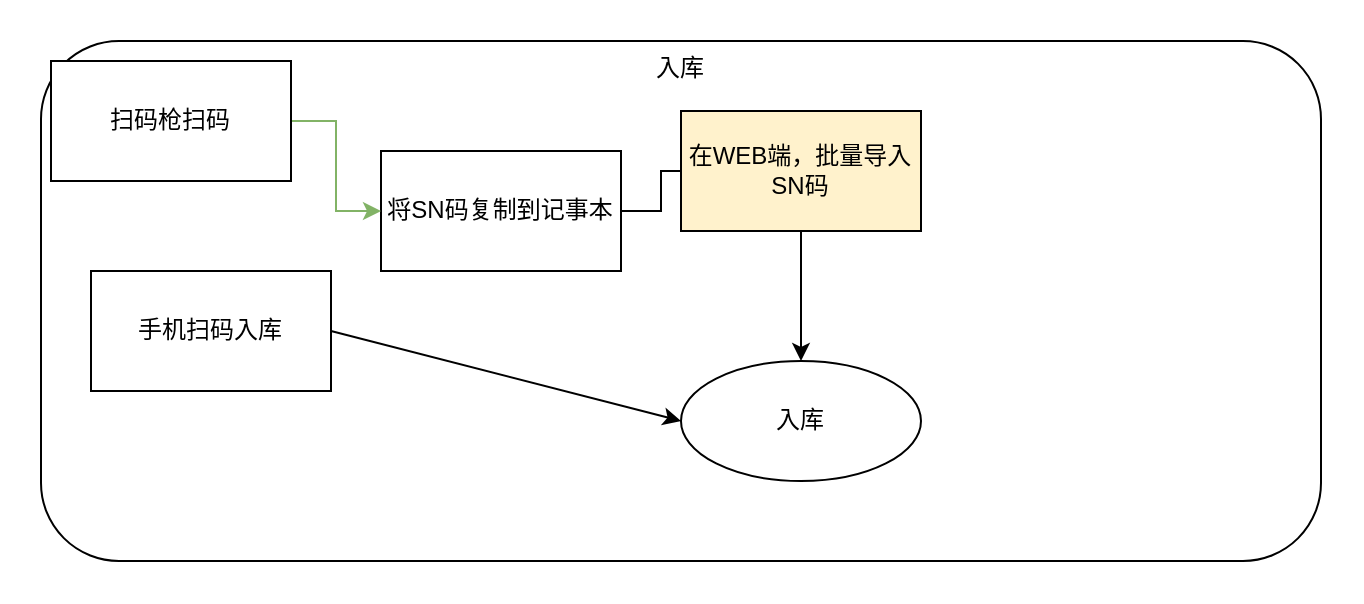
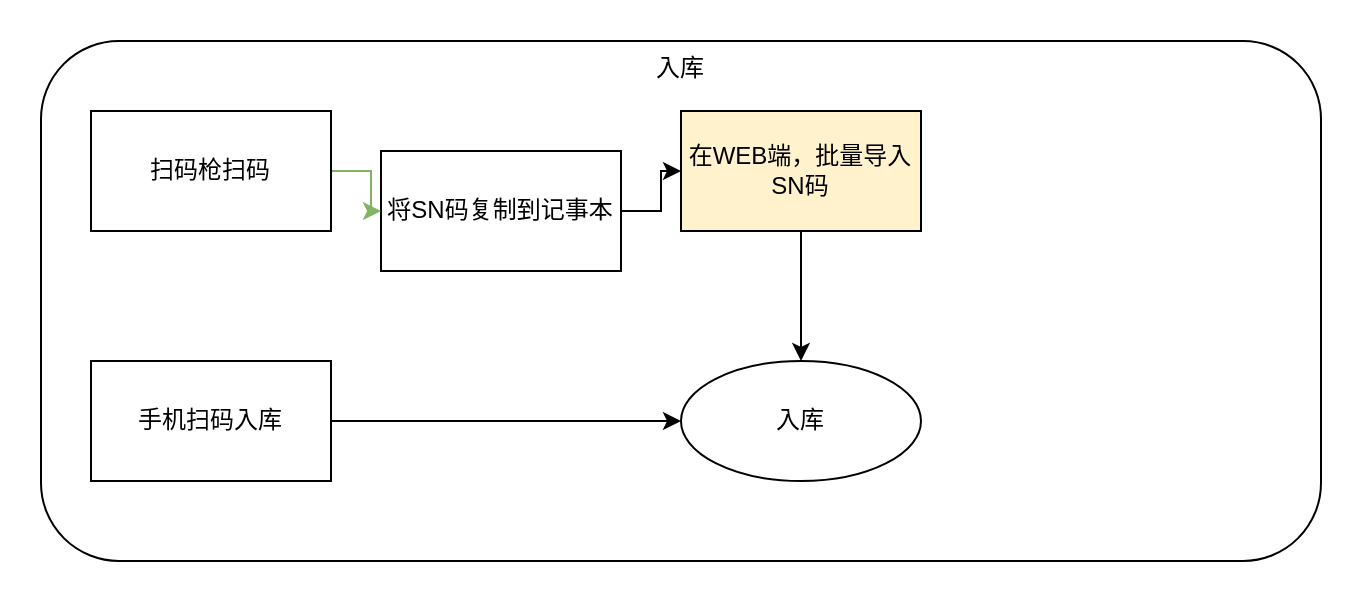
node "扫码枪扫码": moved (171, 121) -> (211, 171)
edge "在WEB端，批量导入SN码" -- "将SN码复制到记事本": arrowhead none -> classic
node "手机扫码入库": moved (211, 331) -> (211, 421)
